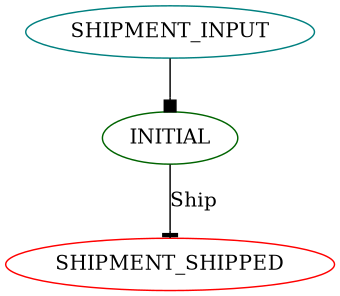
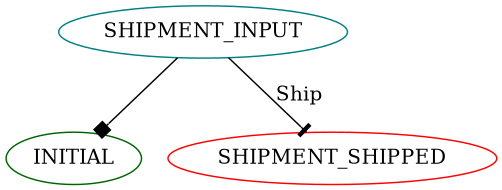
edge "INITIAL" -> "SHIPMENT_SHIPPED": now "SHIPMENT_INPUT" -> "SHIPMENT_SHIPPED"
